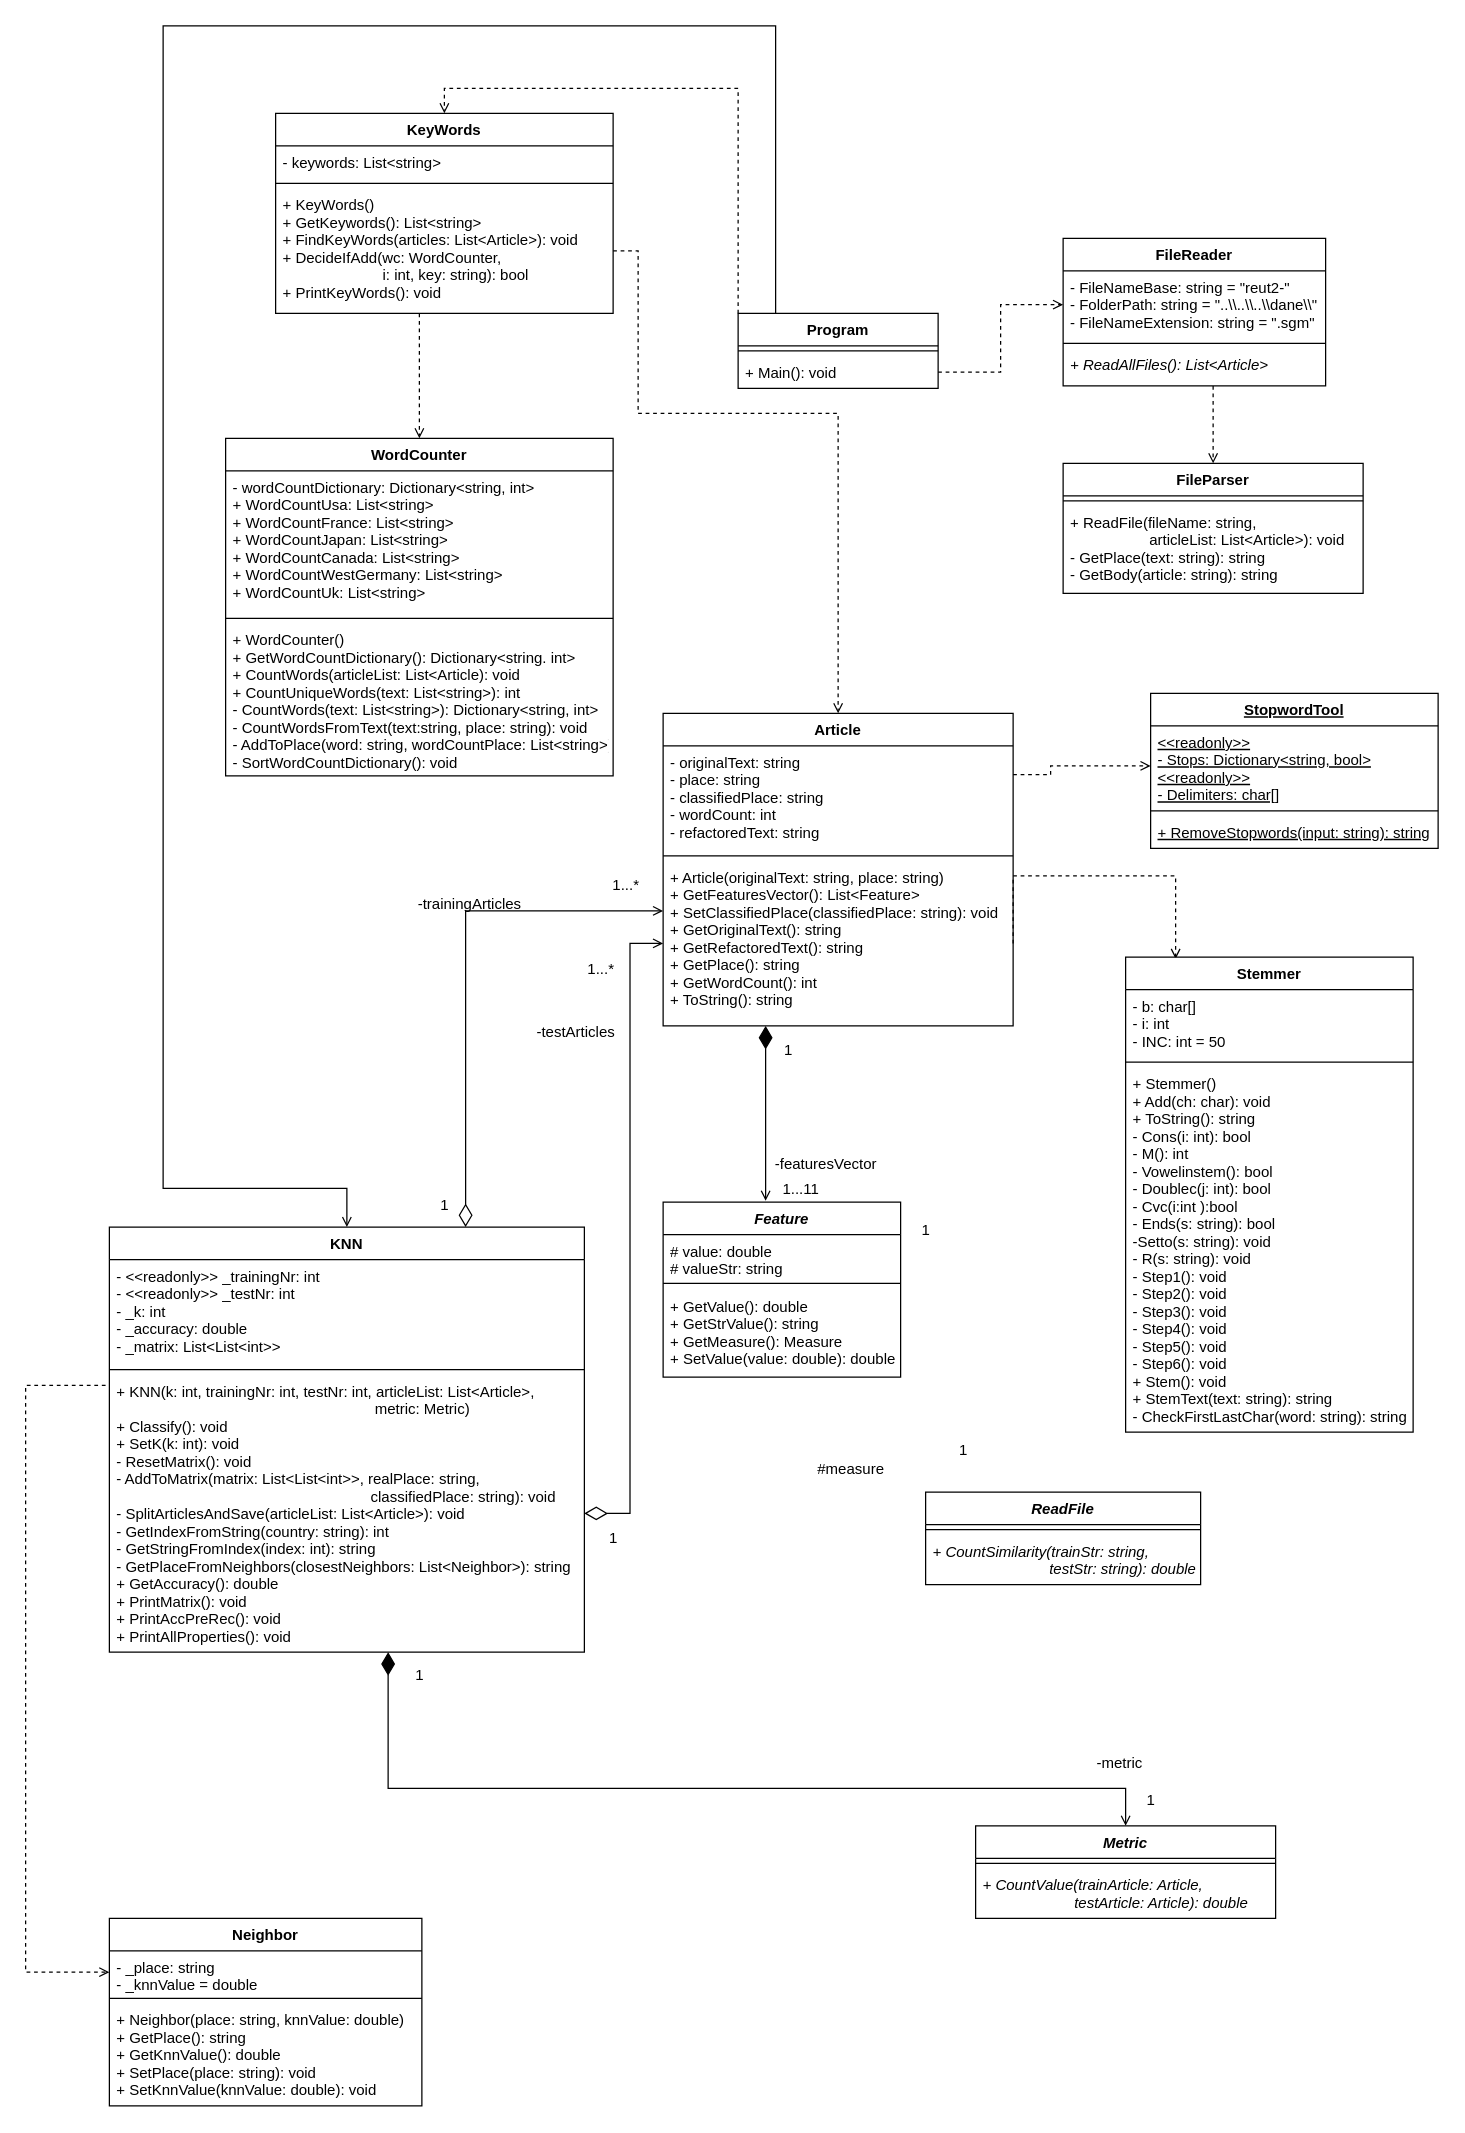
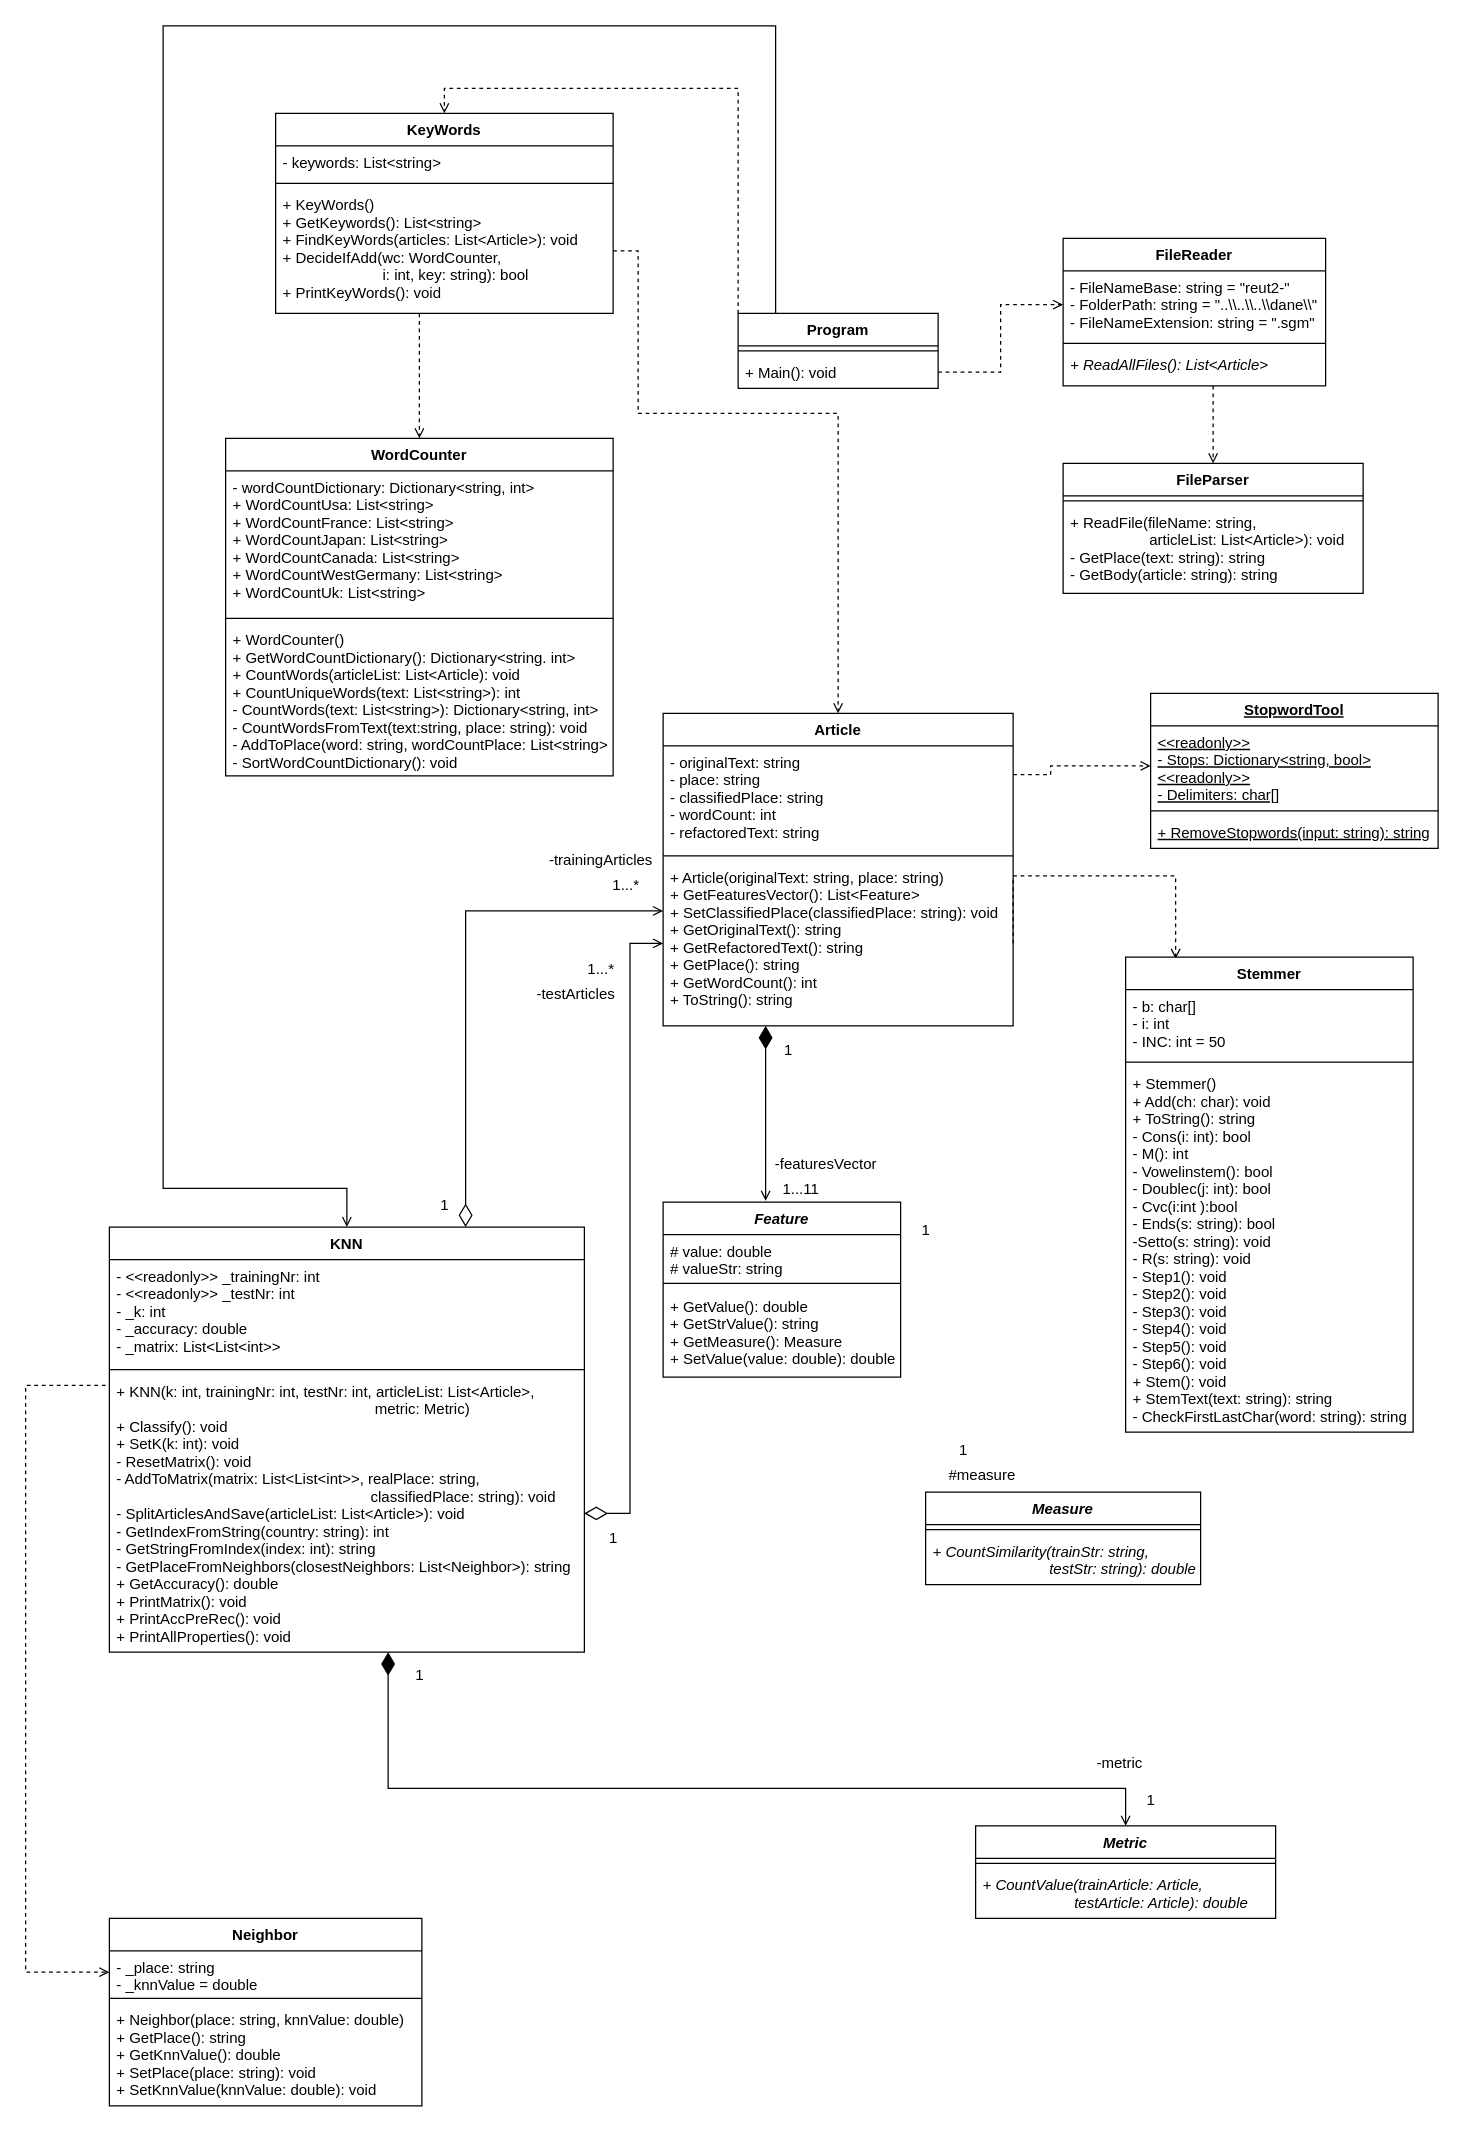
node "-trainingArticles": moved (469, 904) -> (601, 861)
node "-testArticles": moved (576, 1032) -> (576, 994)
node "#measure": moved (851, 1469) -> (982, 1476)
node "ReadFile": label "ReadFile" -> "Measure"
